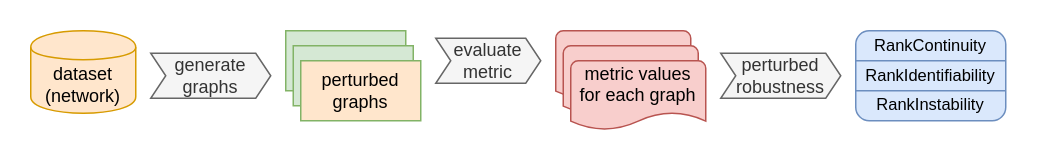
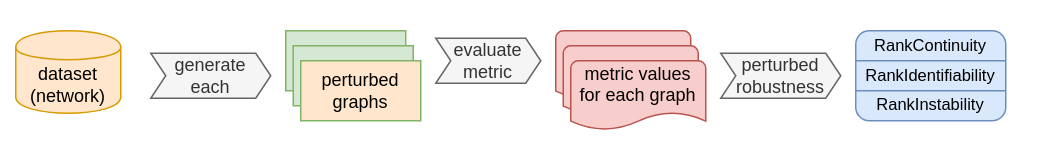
node "dataset (network)": moved (83, 72) -> (68, 72)
node "generate graphs": label "generate graphs" -> "generate each"
